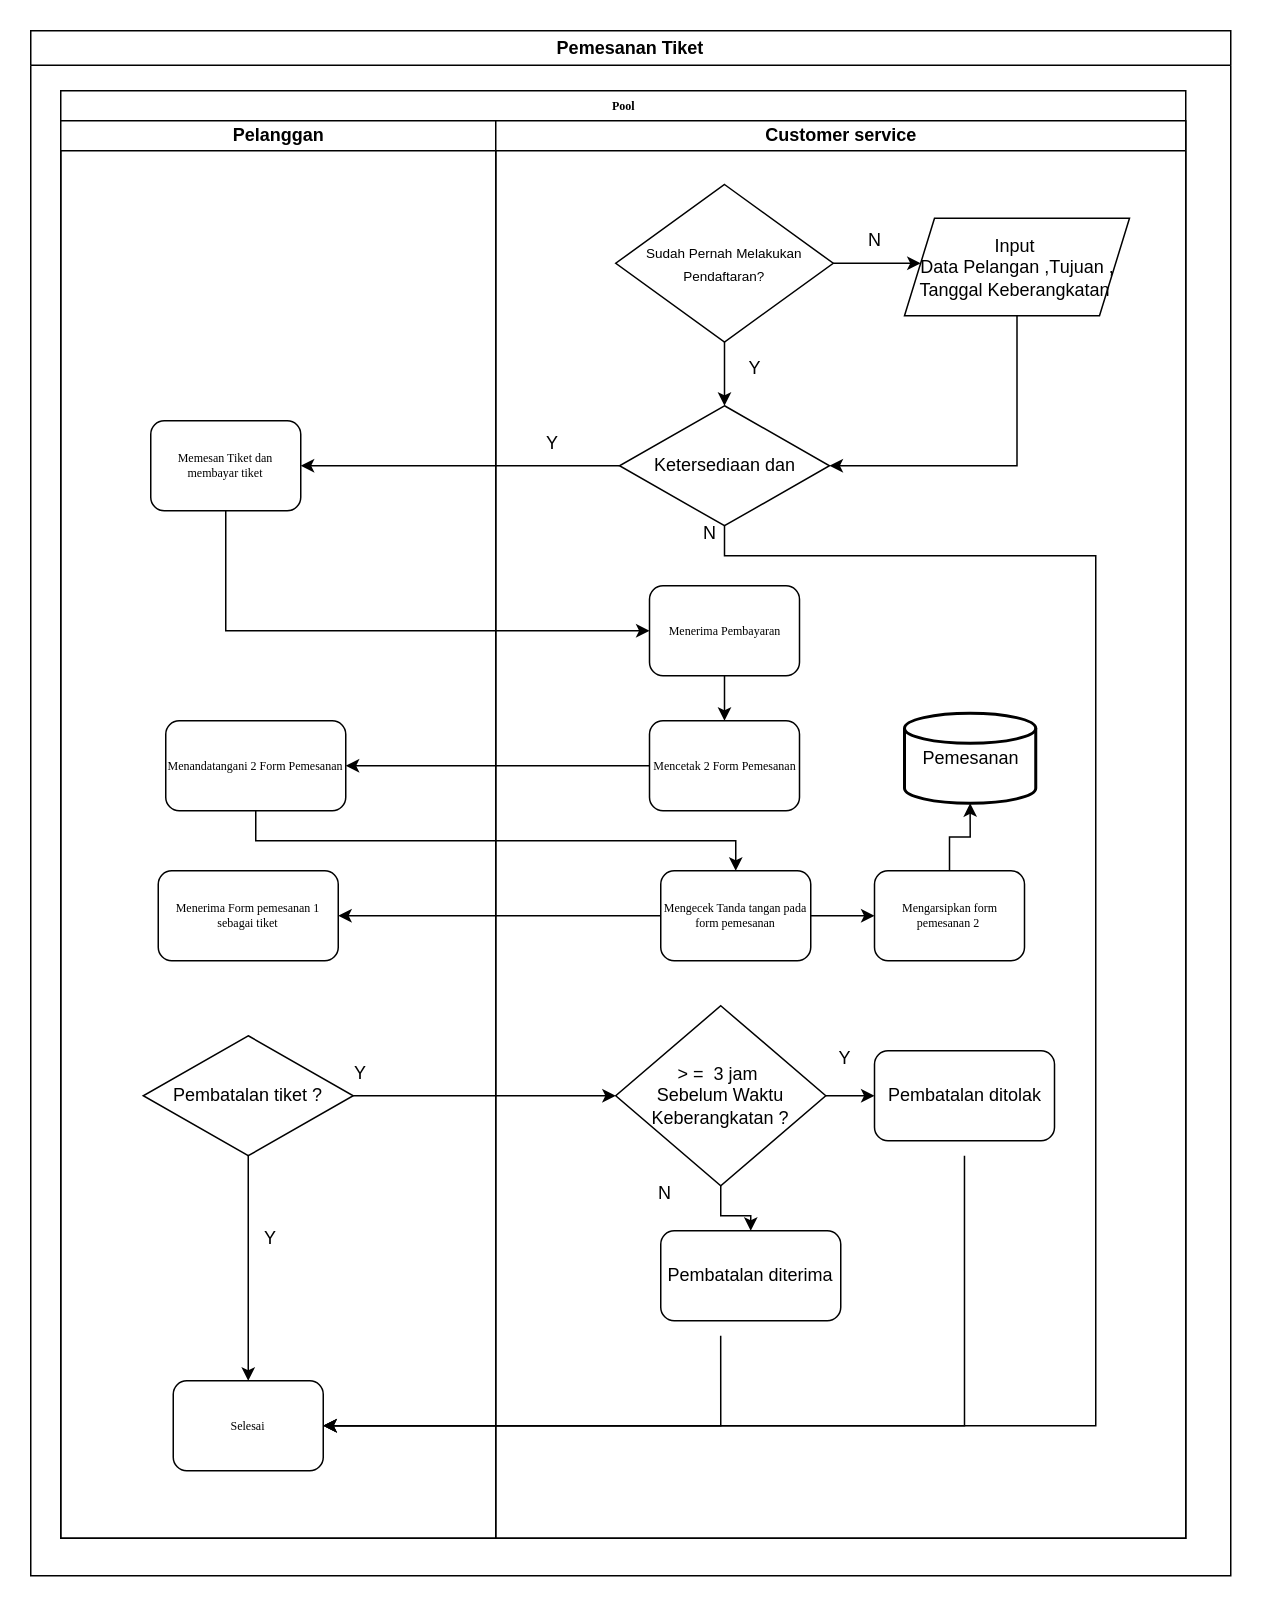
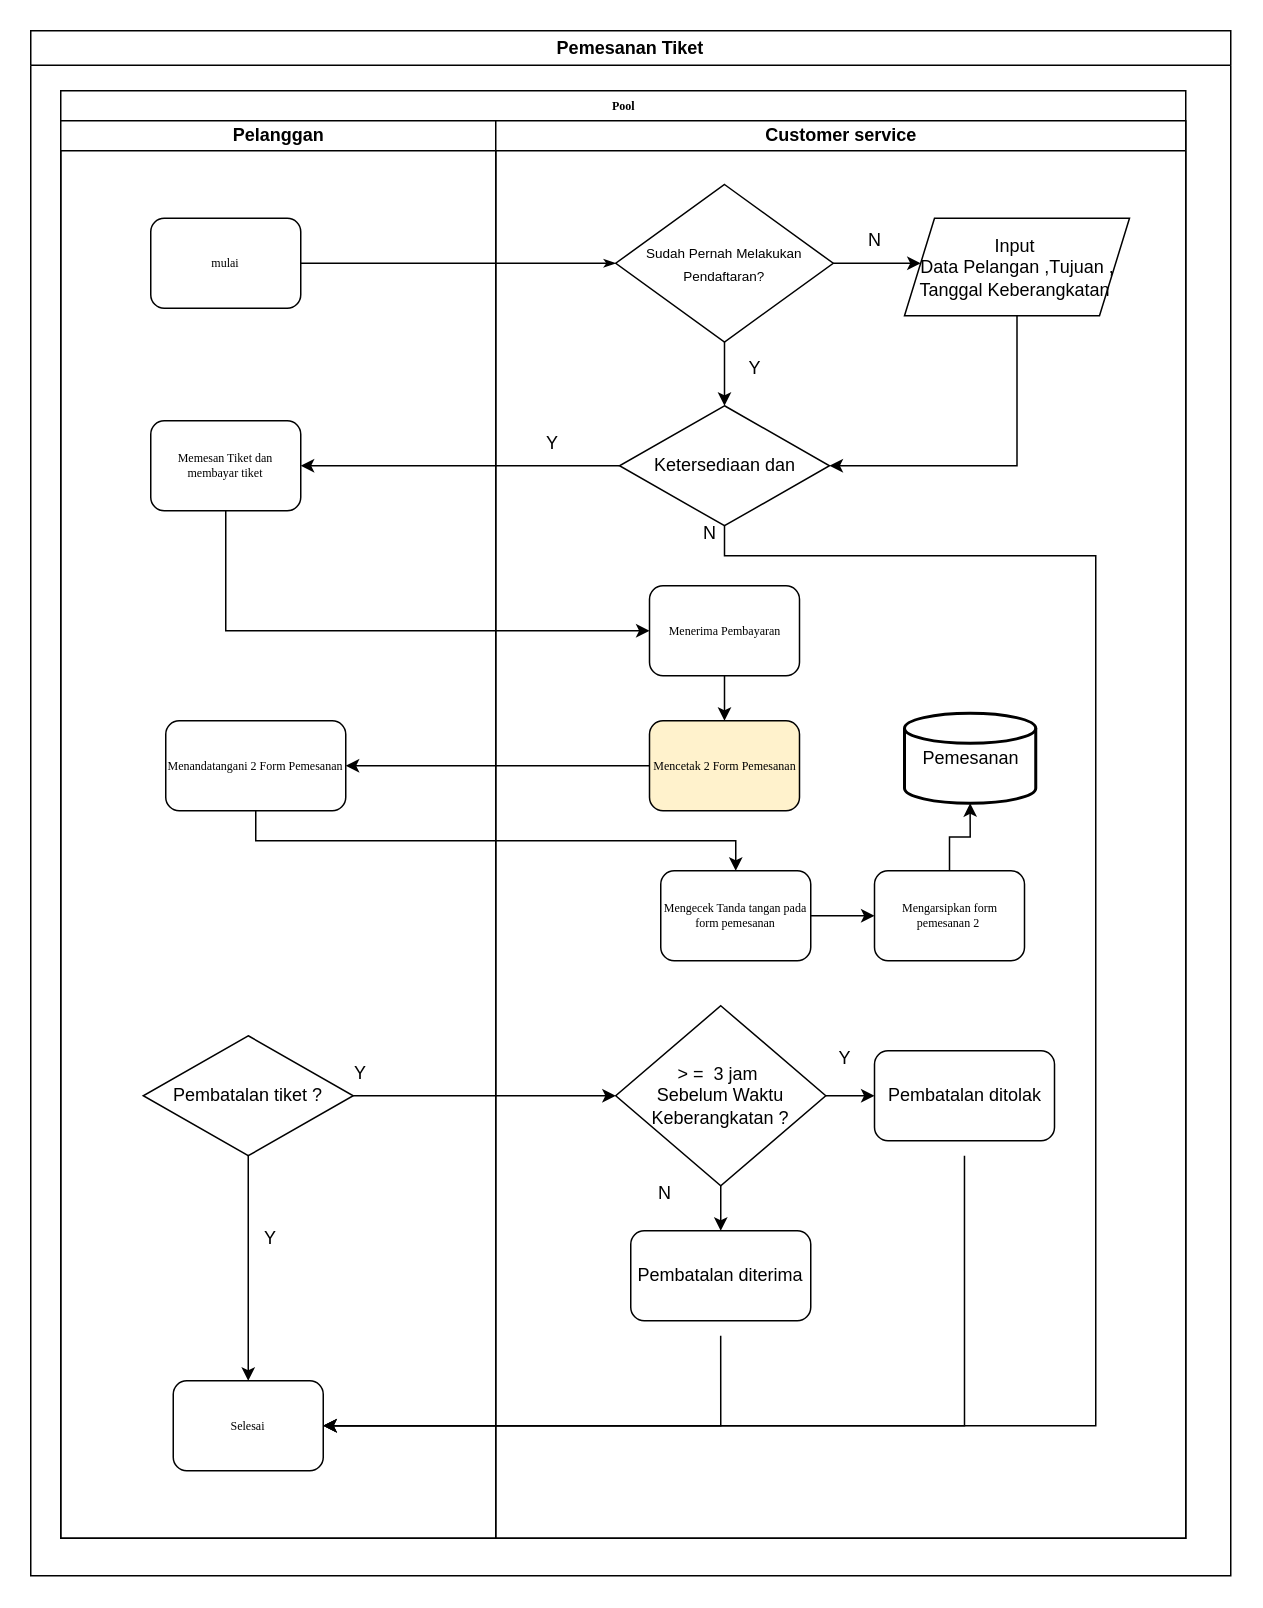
node "mulai": added
edge "mulai" -> "Sudah Pernah Melakukan Pendaftaran?": added
node "Mencetak 2 Form Pemesanan": fillcolor #ffffff -> #fff2cc
node "Menerima Form pemesanan 1 sebagai tiket": removed
edge "Mengecek Tanda tangan pada form pemesanan" -> "Menerima Form pemesanan 1 sebagai tiket": removed
node "Pembatalan diterima": moved (751, 1276) -> (721, 1276)
